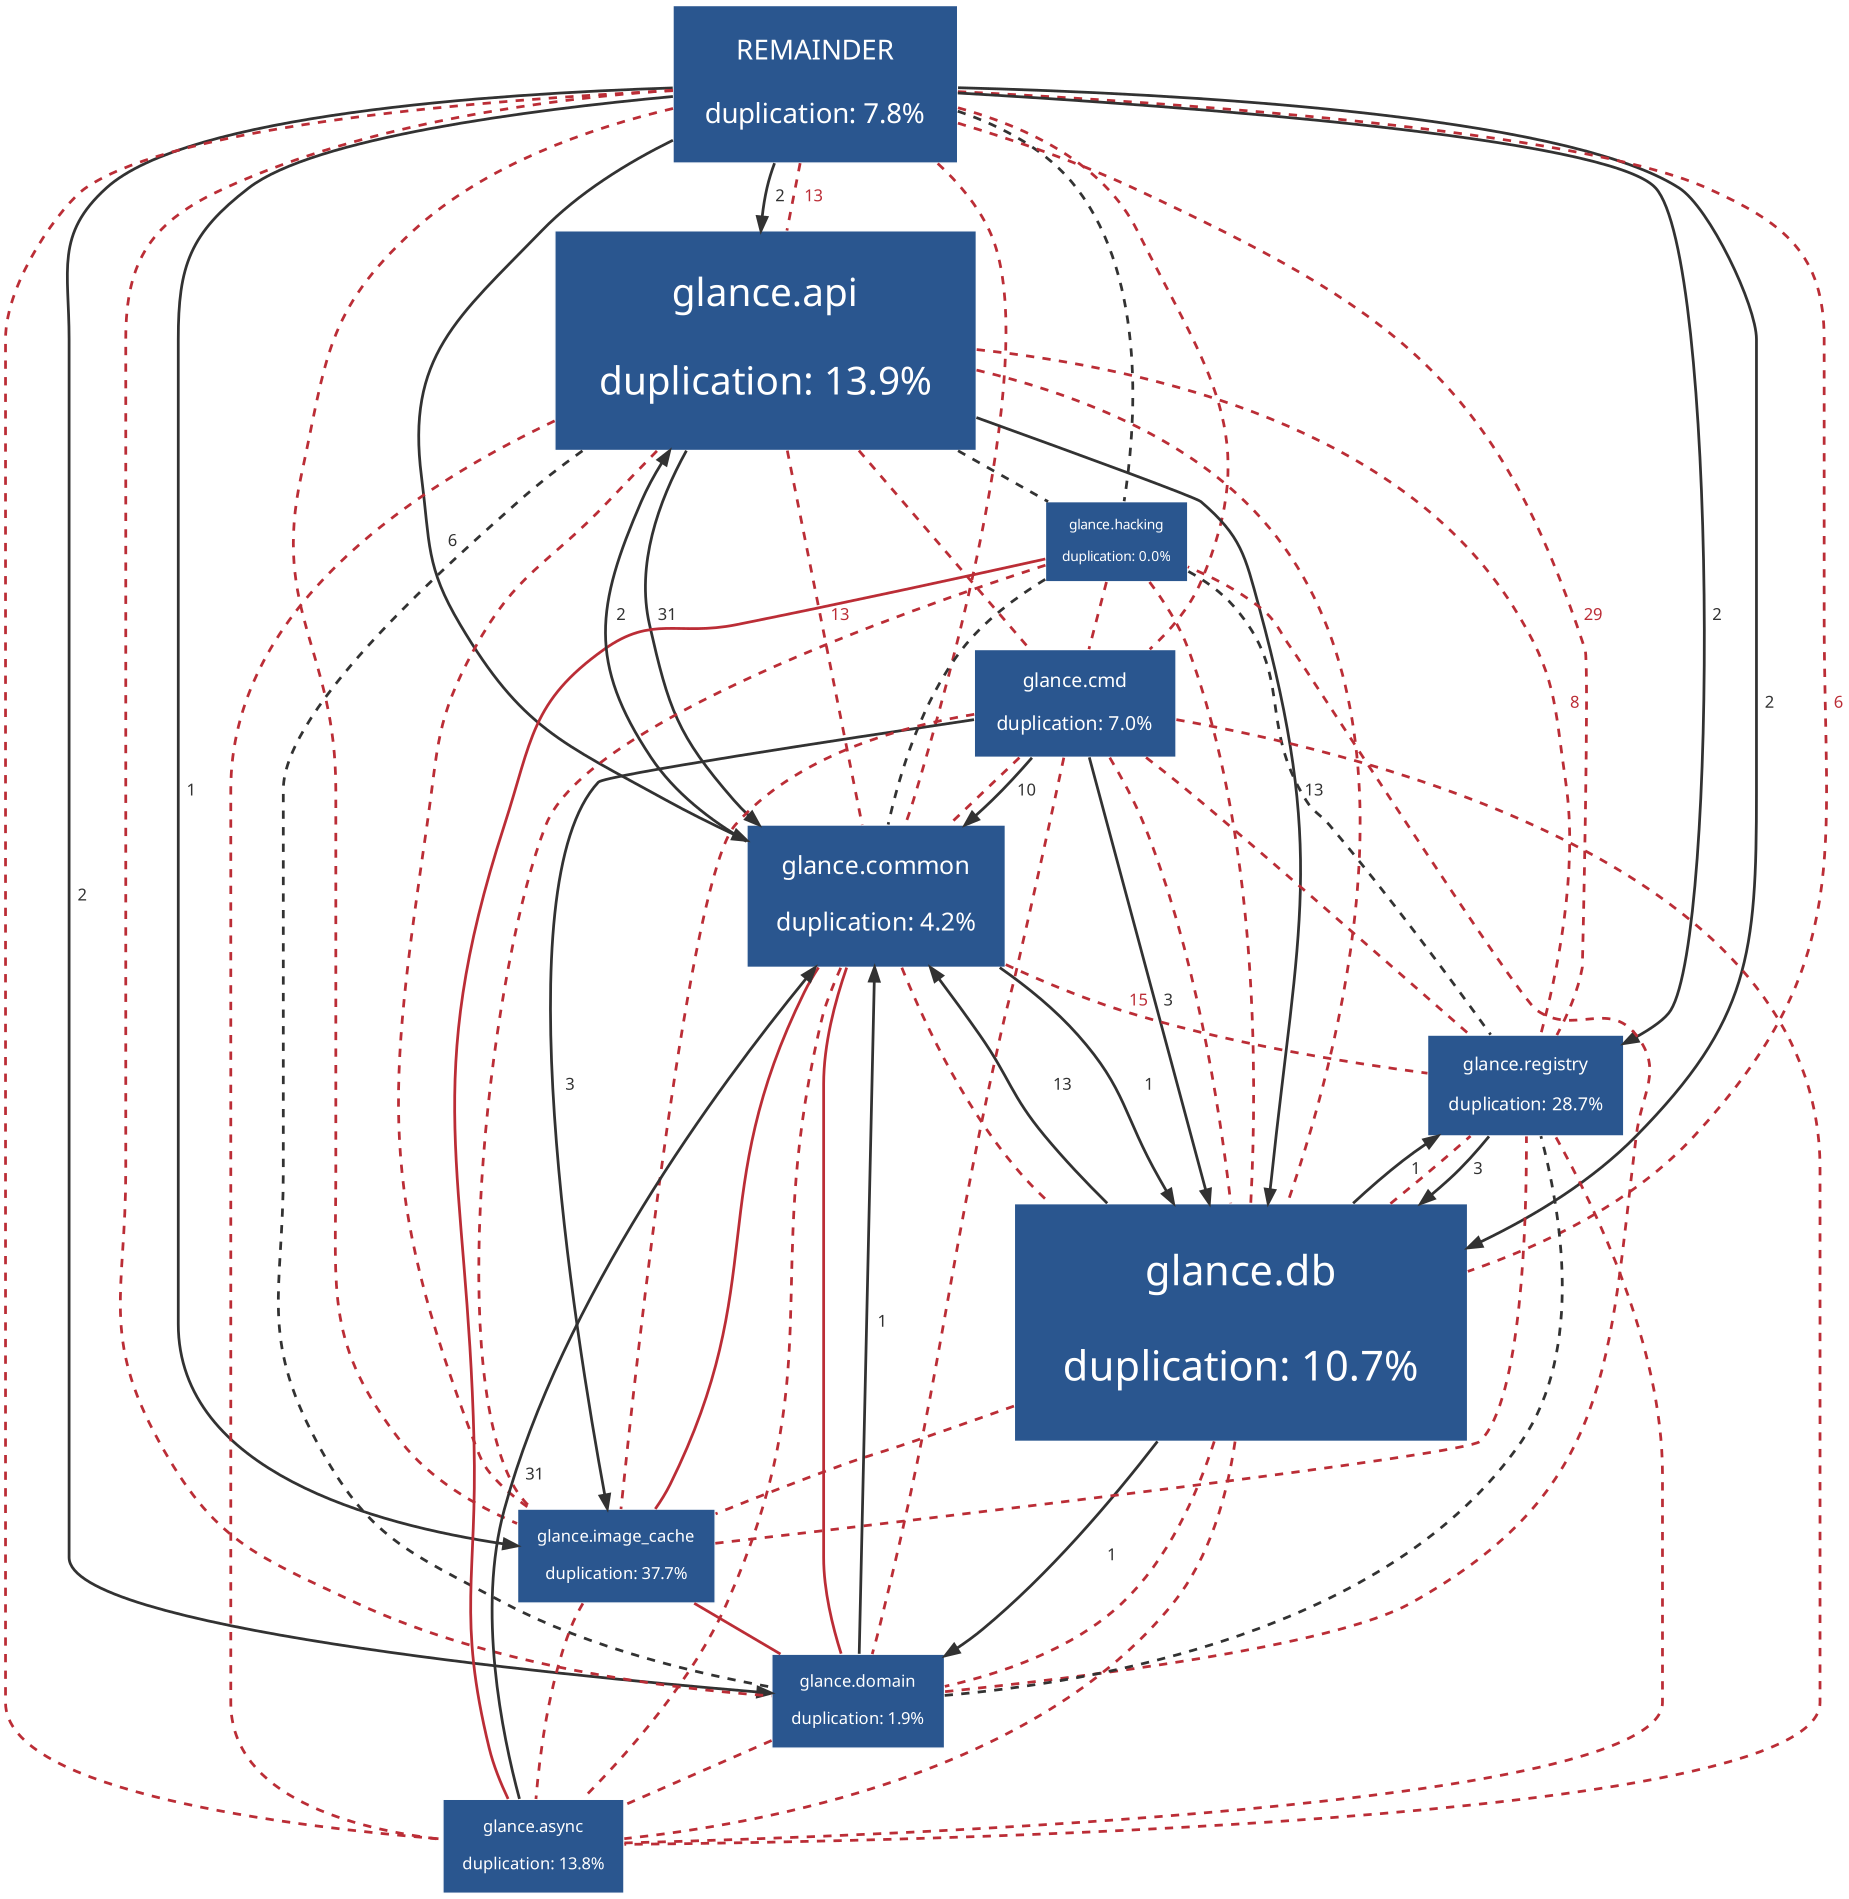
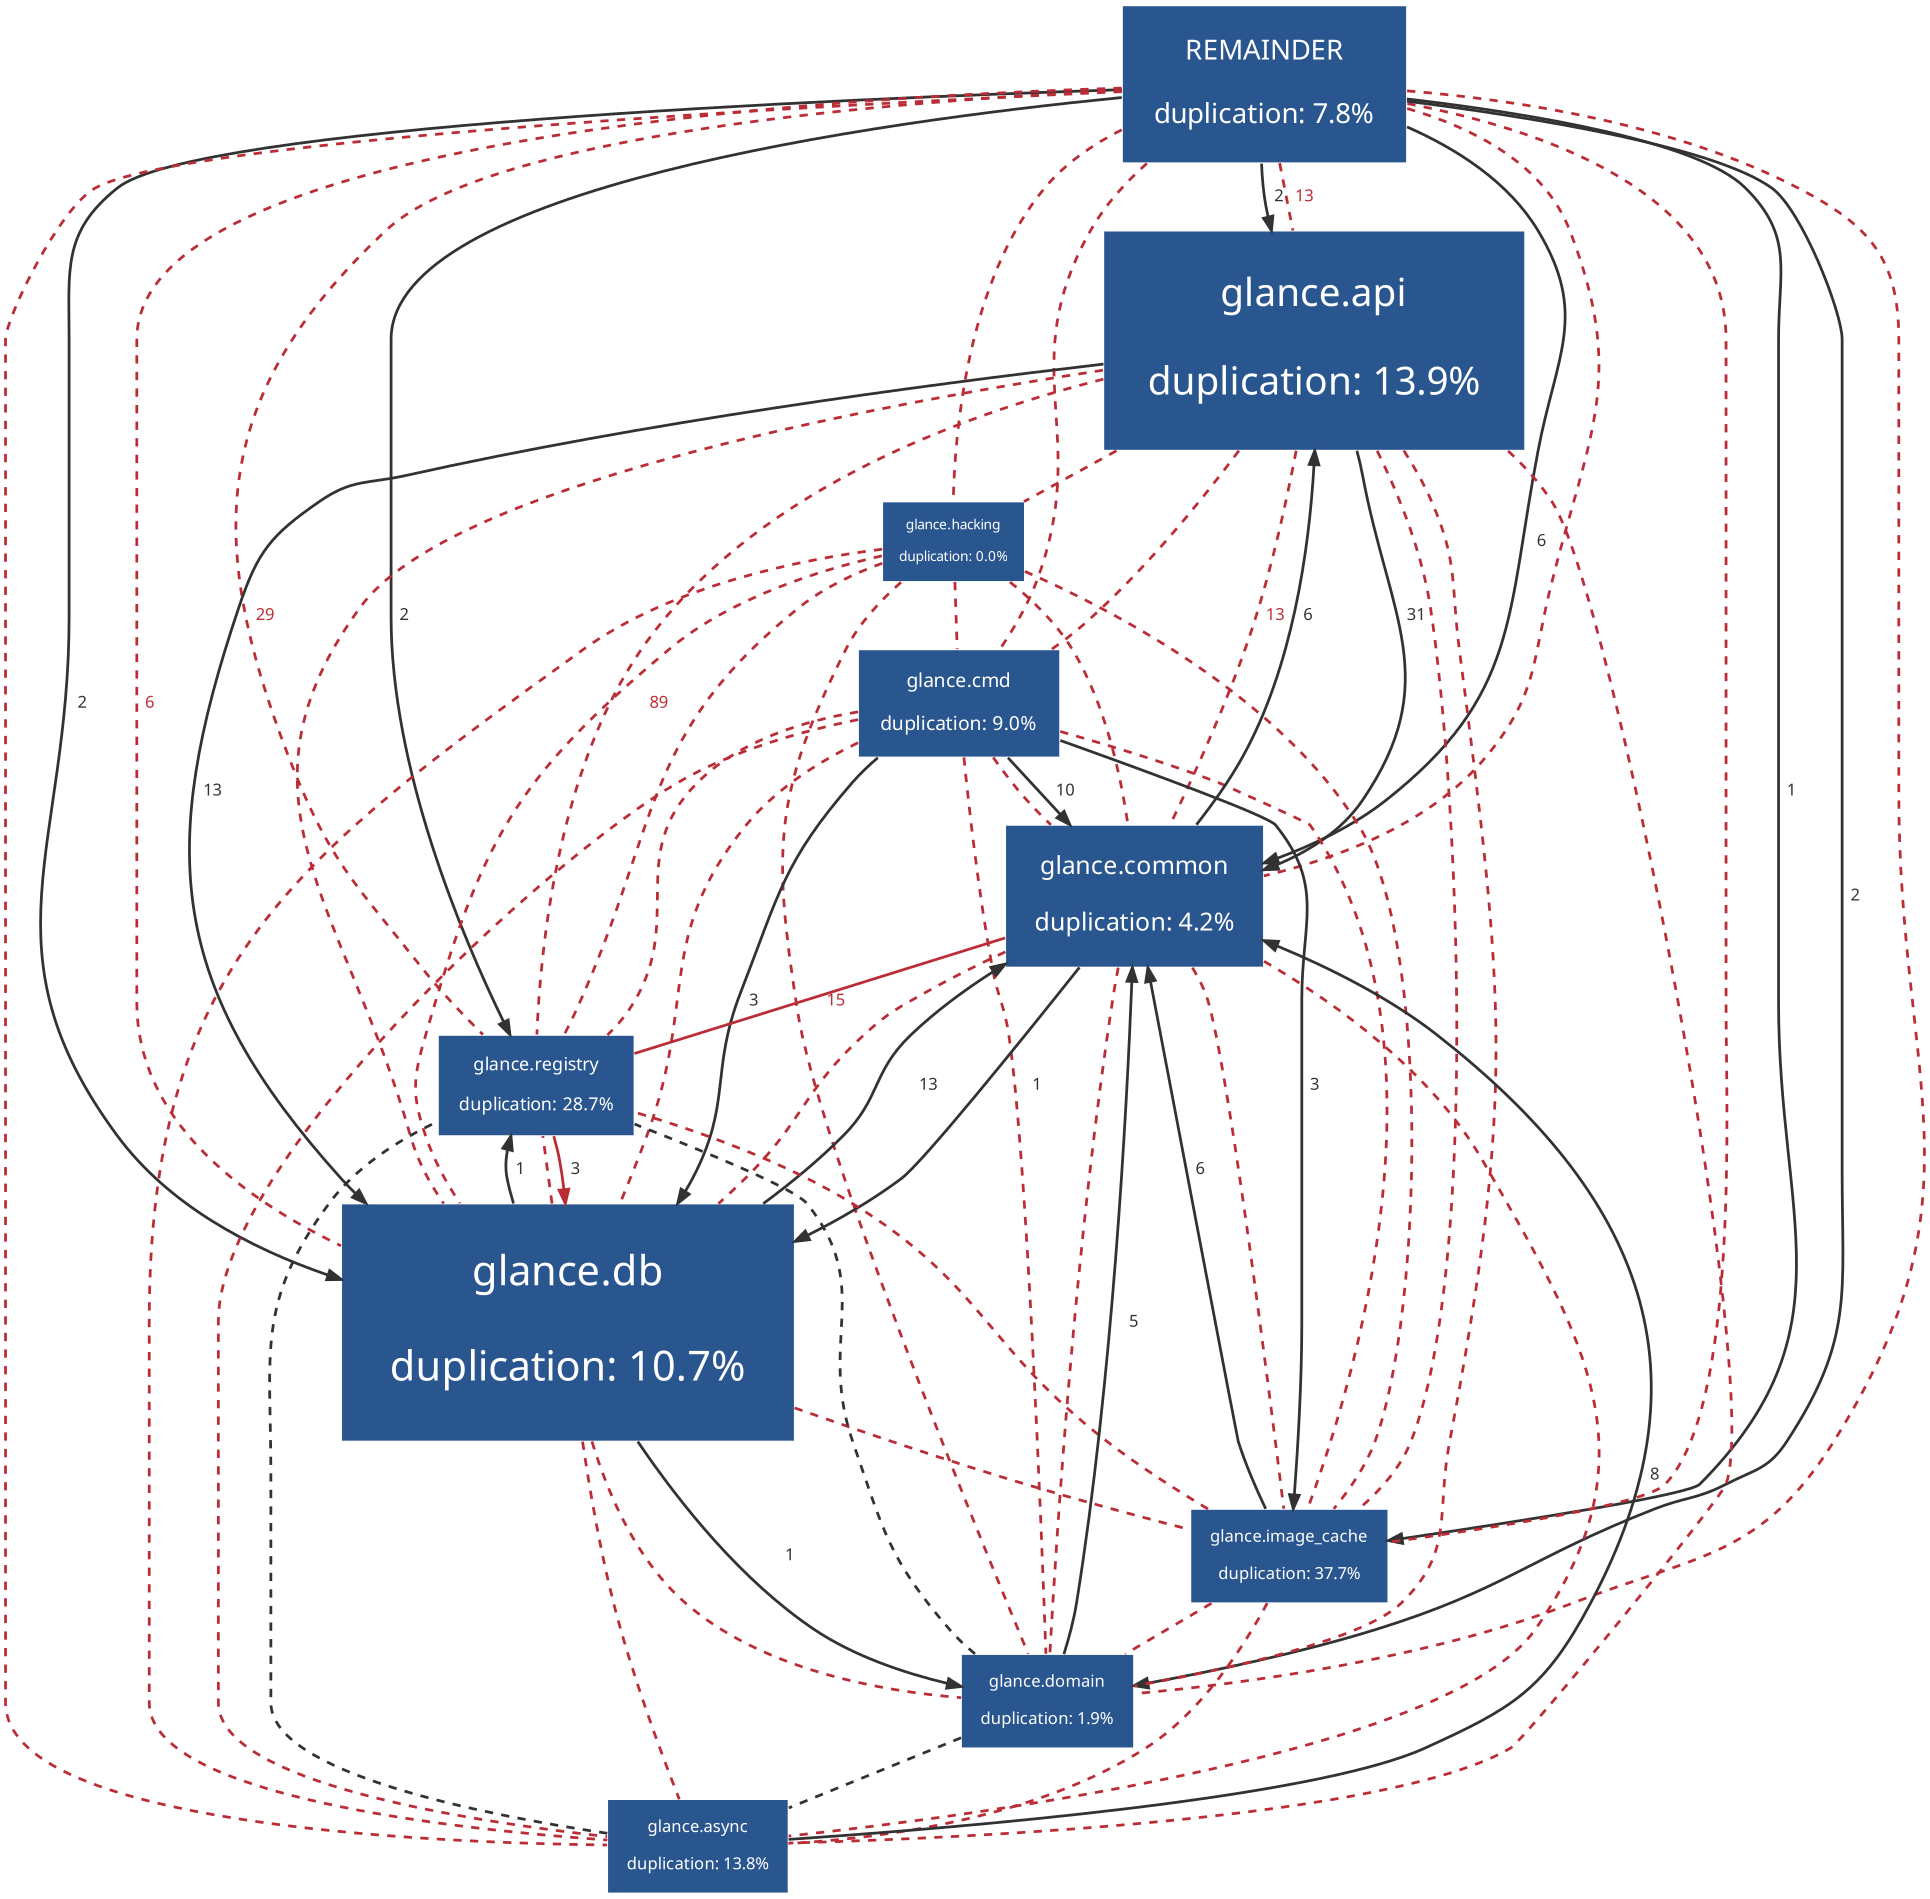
edge "REMAINDER duplication: 7.8%" -> "glance.hacking duplication: 0.0%": color #323232 -> #bb2d36
edge "glance.api duplication: 13.9%" -> "glance.hacking duplication: 0.0%": color #323232 -> #bb2d36
edge "glance.common duplication: 4.2%" -> "glance.api duplication: 13.9%": label "  2" -> "  6"
edge "glance.hacking duplication: 0.0%" -> "glance.common duplication: 4.2%": color #323232 -> #bb2d36
node "glance.cmd duplication: 7.0%": label "glance.cmd duplication: 7.0%" -> "glance.cmd duplication: 9.0%"
edge "glance.api duplication: 13.9%" -> "glance.registry duplication: 28.7%": label "  8" -> "  89"
edge "glance.hacking duplication: 0.0%" -> "glance.registry duplication: 28.7%": color #323232 -> #bb2d36
edge "glance.hacking duplication: 0.0%" -> "glance.async duplication: 13.8%": style solid -> dashed
edge "glance.common duplication: 4.2%" -> "glance.registry duplication: 28.7%": style dashed -> solid
edge "glance.api duplication: 13.9%" -> "glance.domain duplication: 1.9%": color #323232 -> #bb2d36
edge "glance.registry duplication: 28.7%" -> "glance.db duplication: 10.7%": color #323232 -> #bb2d36
edge "glance.common duplication: 4.2%" -> "glance.image_cache duplication: 37.7%": style solid -> dashed
edge "glance.image_cache duplication: 37.7%" -> "glance.common duplication: 4.2%": added, label "6"
edge "glance.domain duplication: 1.9%" -> "glance.hacking duplication: 0.0%": reversed
edge "glance.common duplication: 4.2%" -> "glance.domain duplication: 1.9%": style solid -> dashed
edge "glance.domain duplication: 1.9%" -> "glance.common duplication: 4.2%": label "  1" -> "  5"
edge "glance.async duplication: 13.8%" -> "glance.common duplication: 4.2%": label "  31" -> "  8"
edge "glance.image_cache duplication: 37.7%" -> "glance.domain duplication: 1.9%": style solid -> dashed
edge "glance.domain duplication: 1.9%" -> "glance.async duplication: 13.8%": color #bb2d36 -> #323232
edge "glance.async duplication: 13.8%" -> "glance.registry duplication: 28.7%": color #bb2d36 -> #323232
